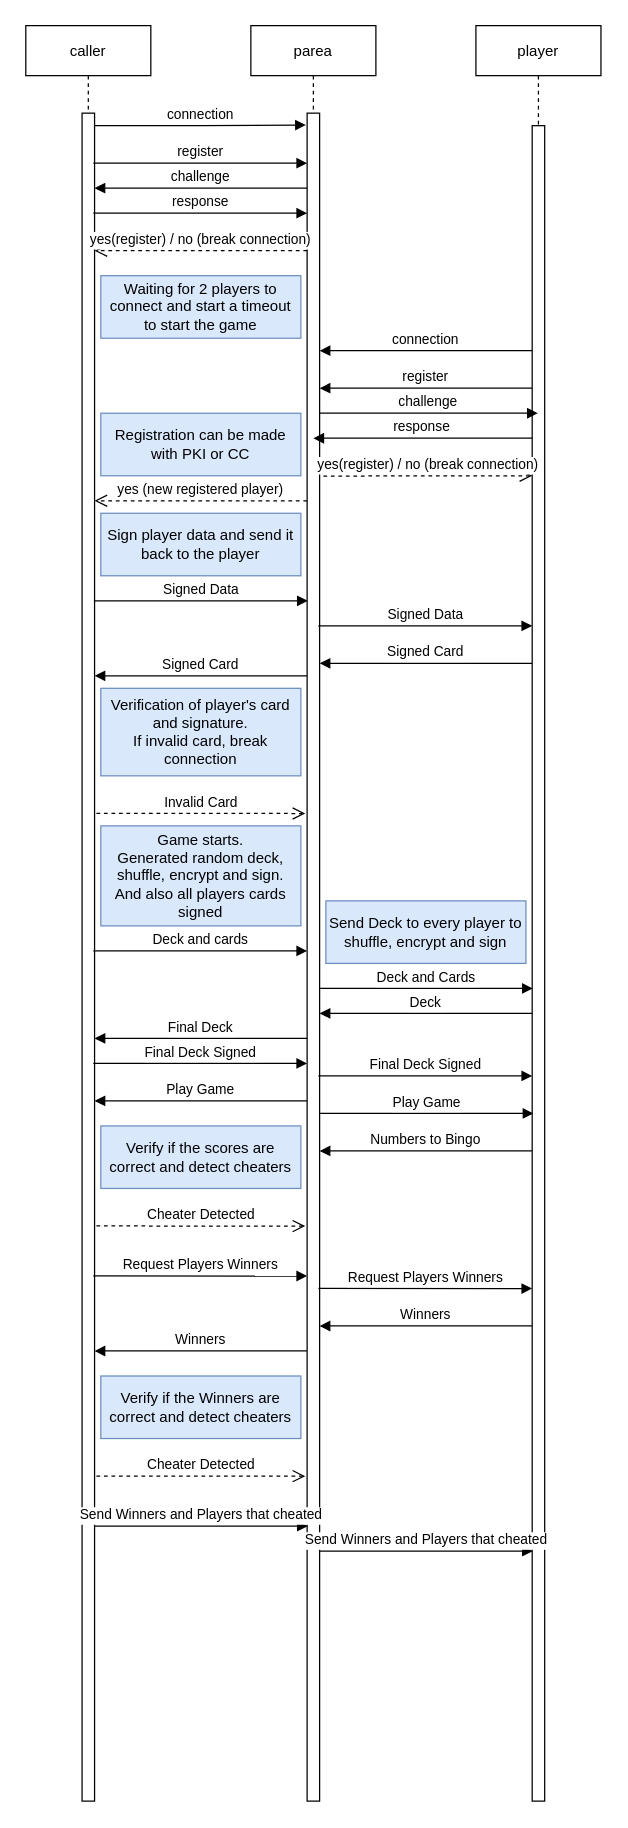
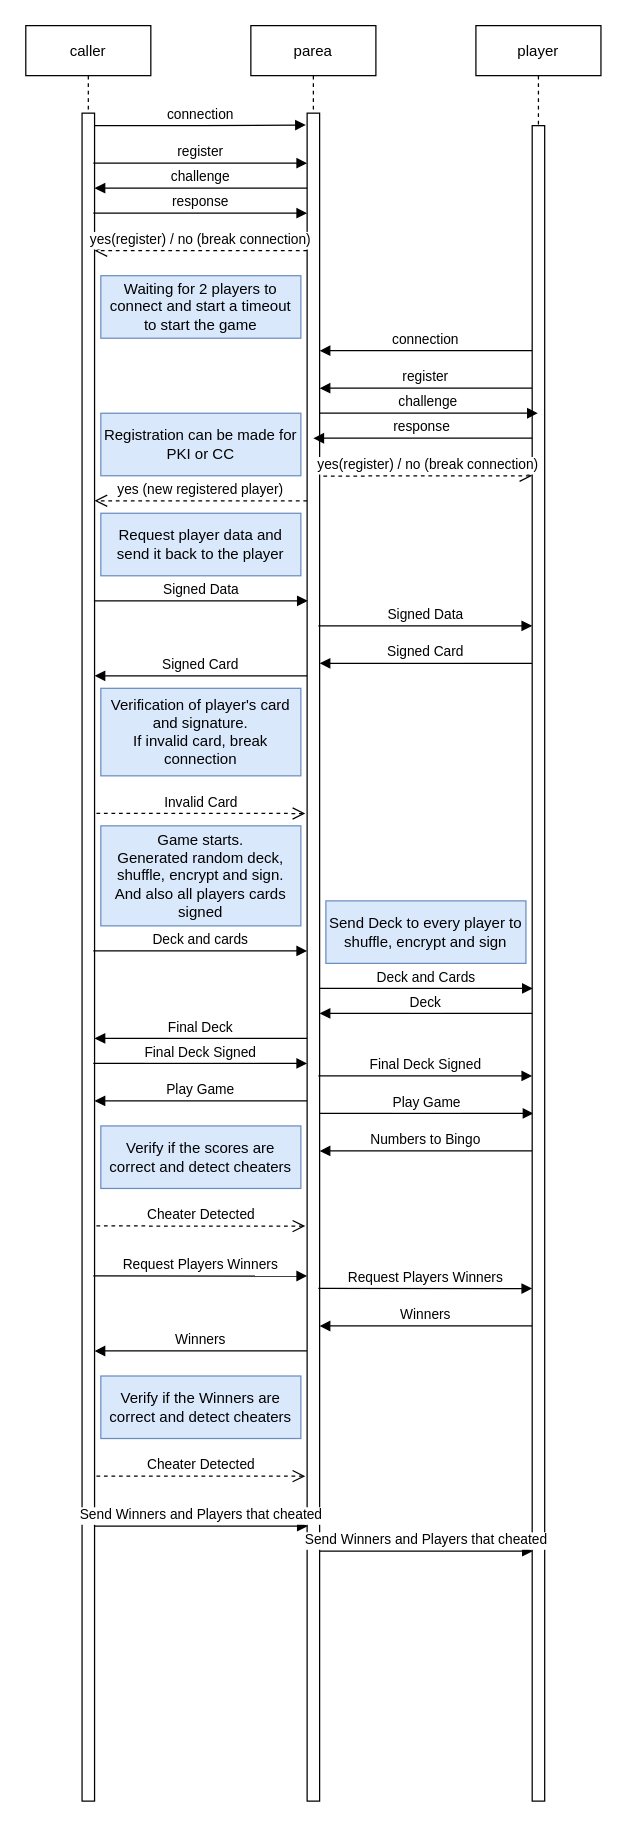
node "Registration can be made with PKI or CC": label "Registration can be made with PKI or CC" -> "Registration can be made for PKI or CC"
node "Sign player data and send it back to the player": label "Sign player data and send it back to the player" -> "Request player data and send it back to the player"
